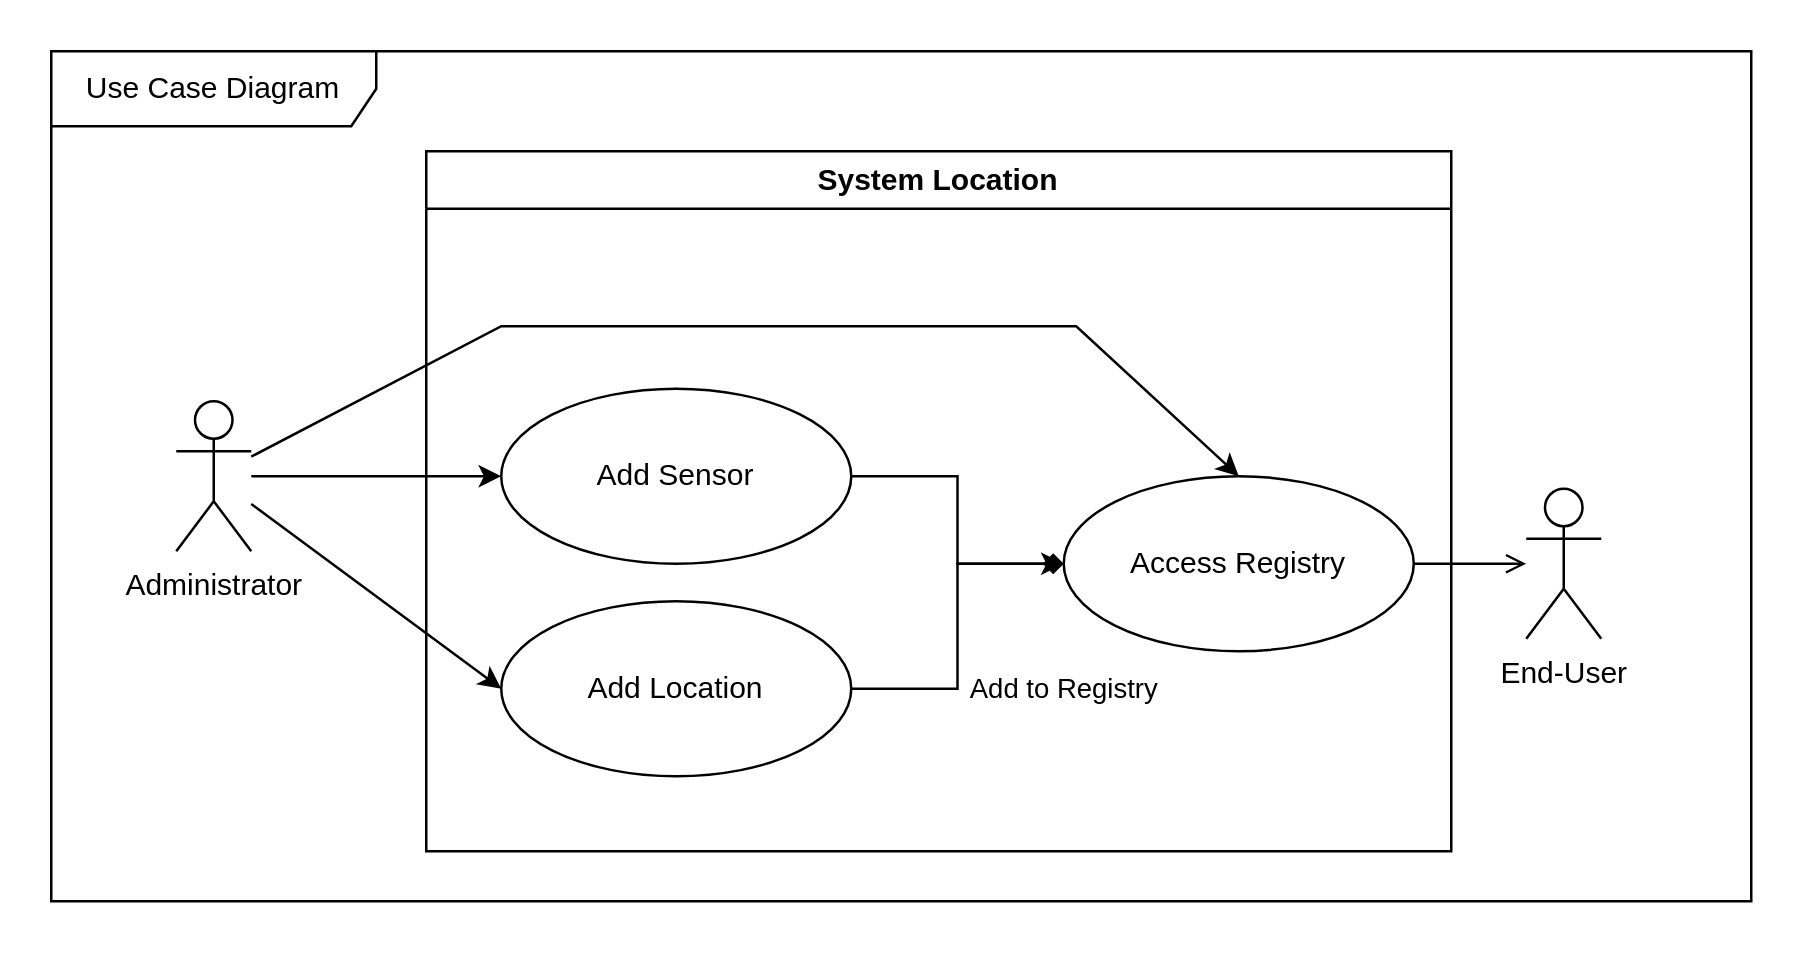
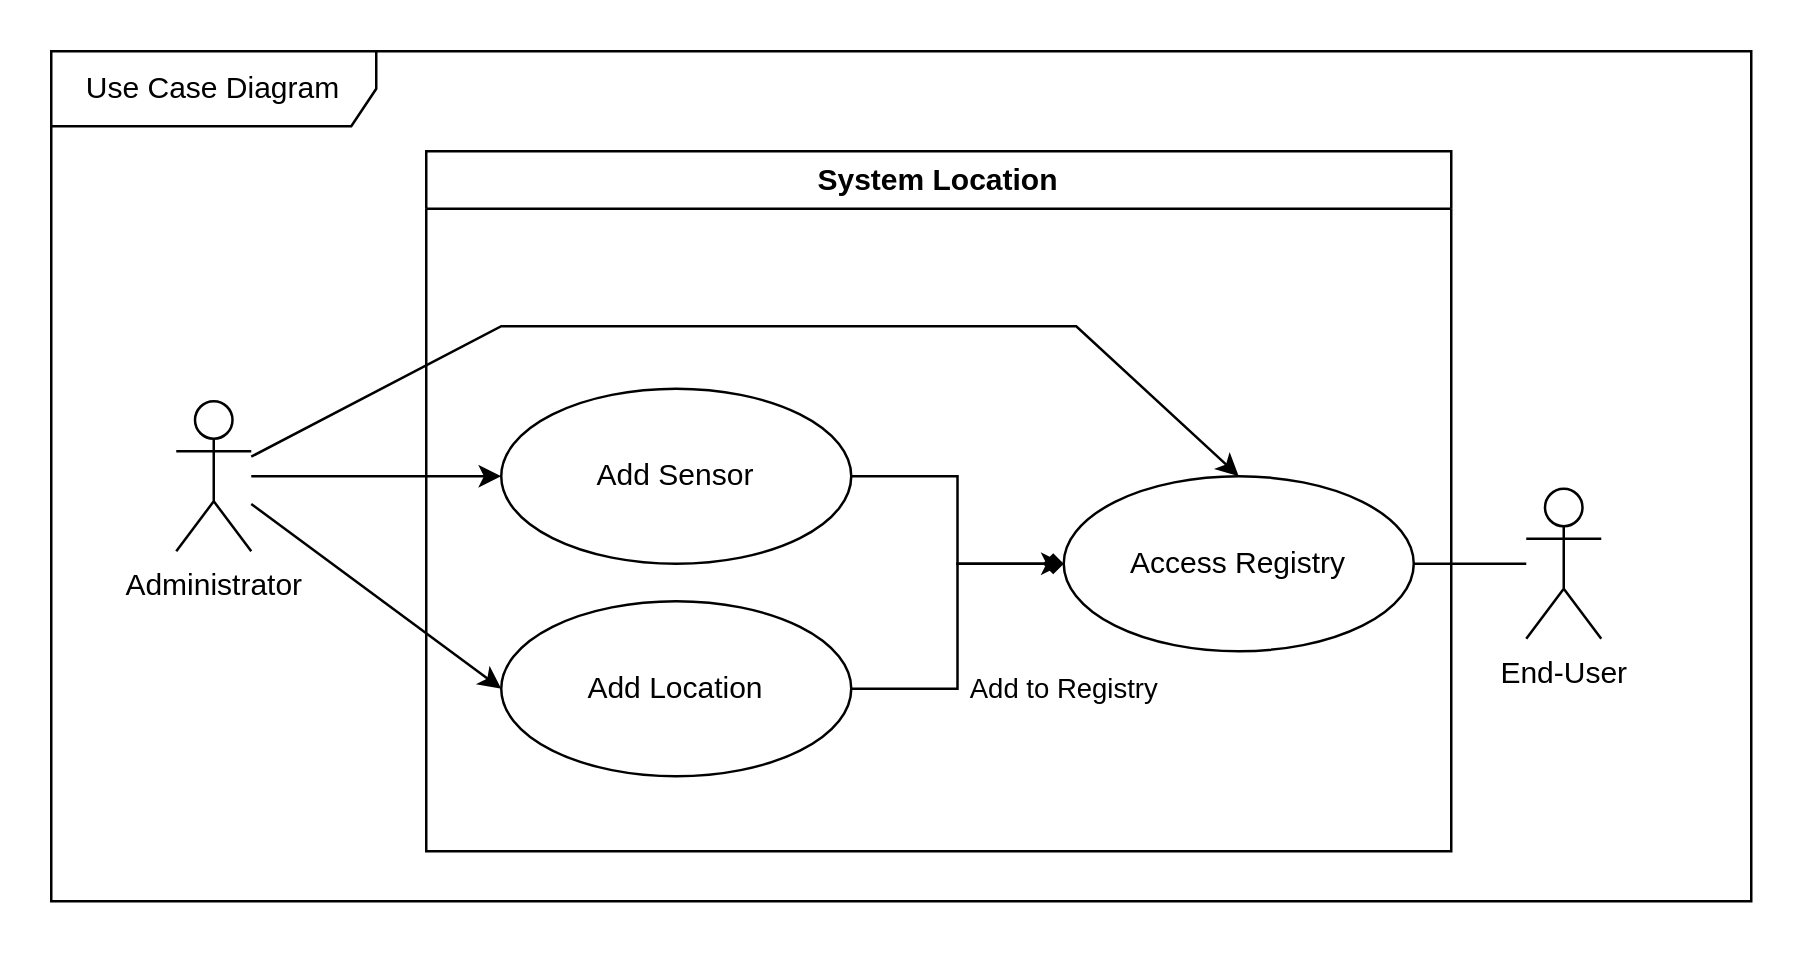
edge "Access Registry" -> "End-User": arrowhead open -> none
